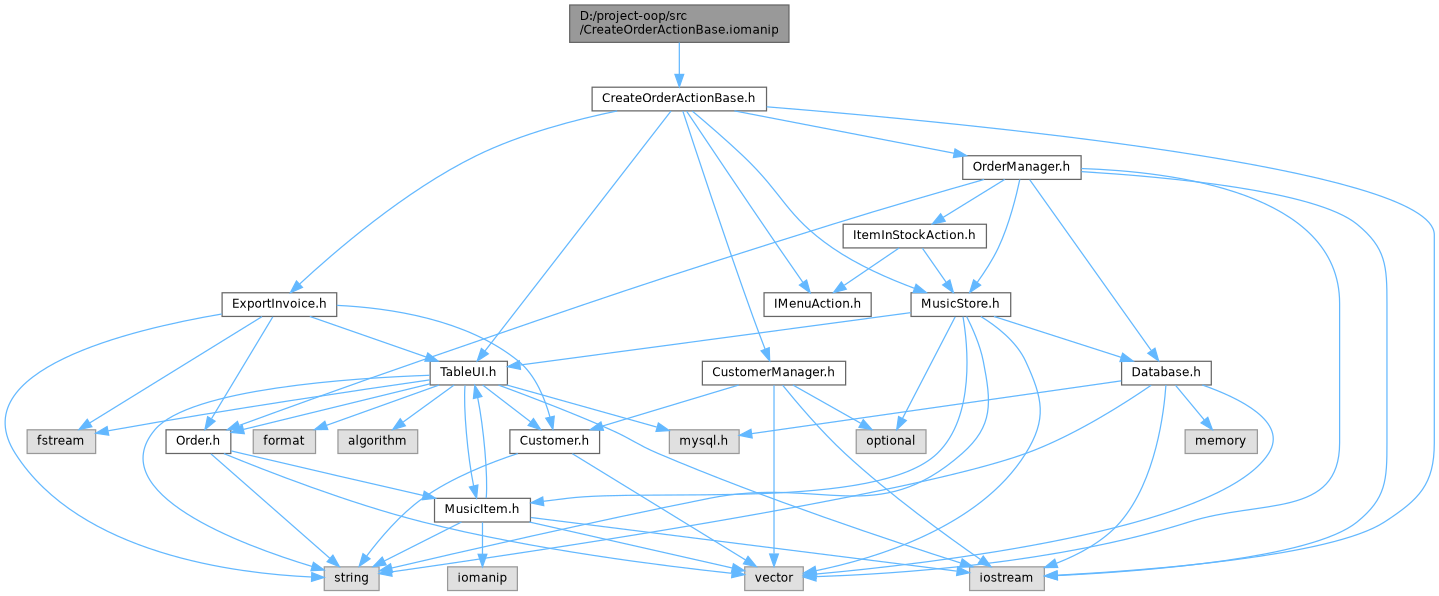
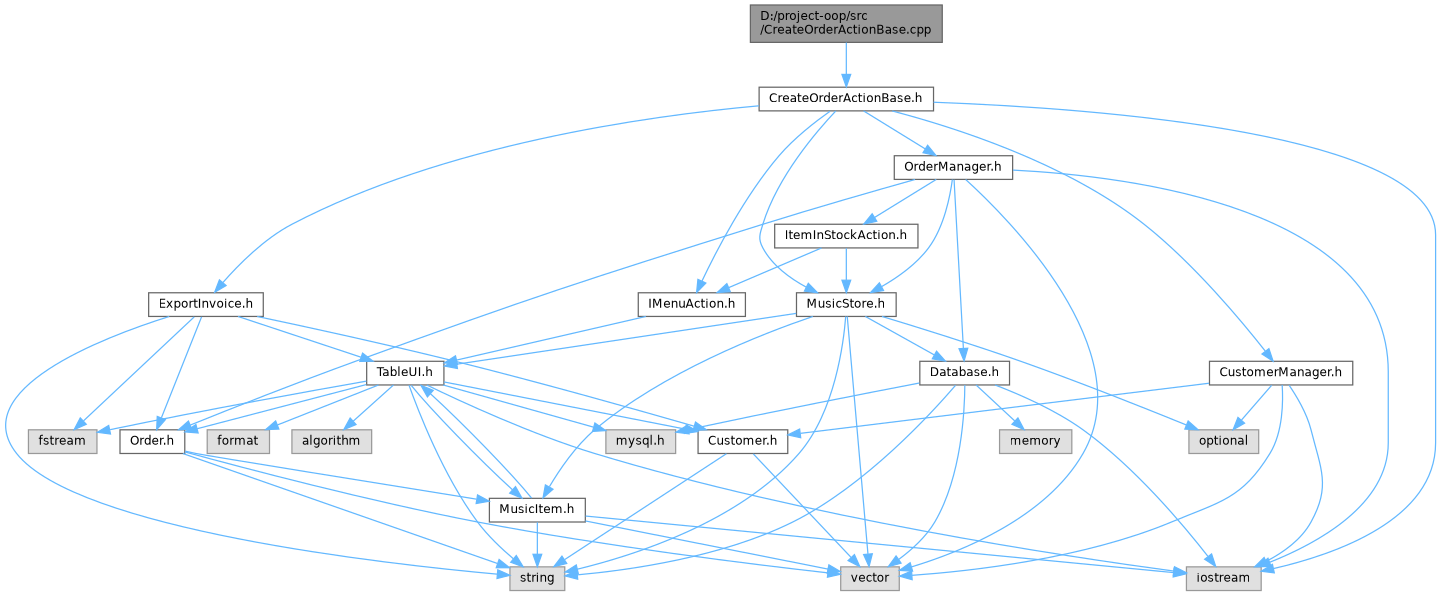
node "D:/project-oop/src /CreateOrderActionBase.iomanip": label "D:/project-oop/src /CreateOrderActionBase.iomanip" -> "D:/project-oop/src /CreateOrderActionBase.cpp"
edge "CreateOrderActionBase.h" -> "TableUI.h": now "IMenuAction.h" -> "TableUI.h"
node "iomanip": removed
